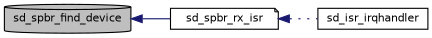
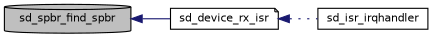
node "sd_spbr_find_device": label "sd_spbr_find_device" -> "sd_spbr_find_spbr"
node "sd_spbr_rx_isr": label "sd_spbr_rx_isr" -> "sd_device_rx_isr"
